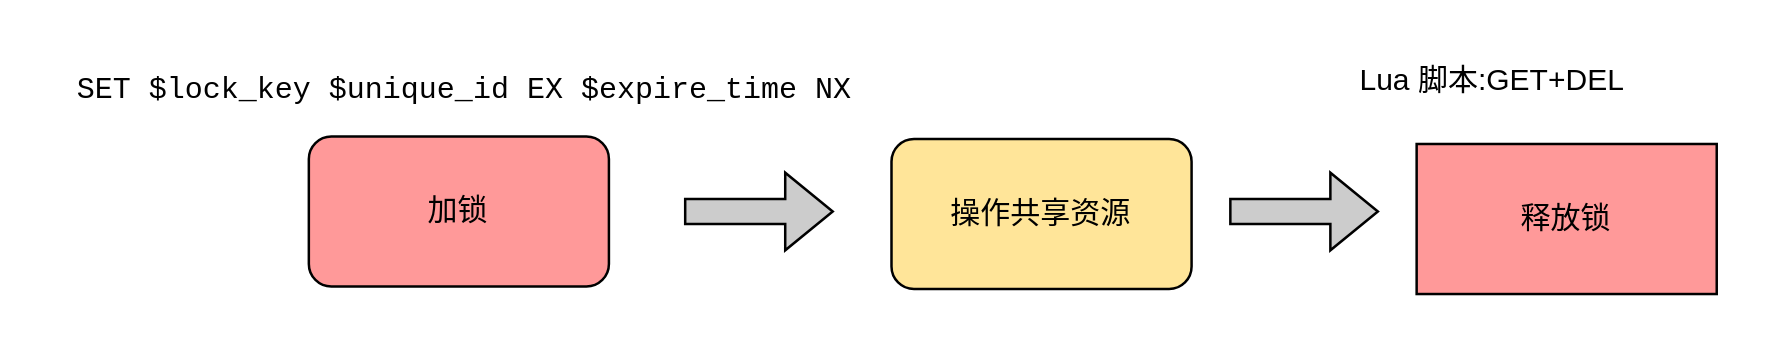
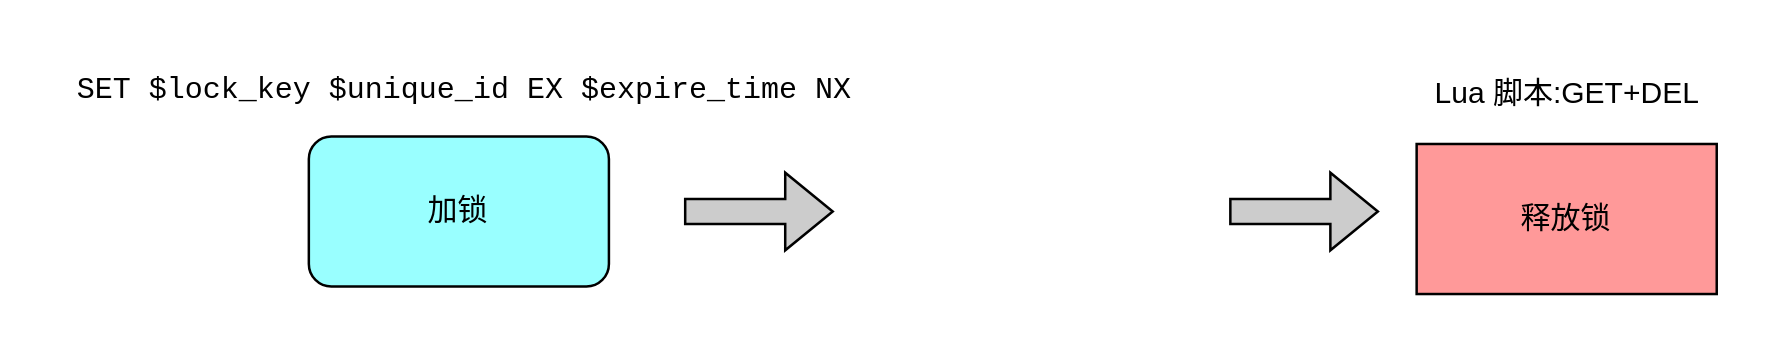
node "Lua 脚本:GET+DEL": moved (1491, 81) -> (1566, 94)
node "加锁": fillcolor #ff9999 -> #99ffff
node "操作共享资源": removed
